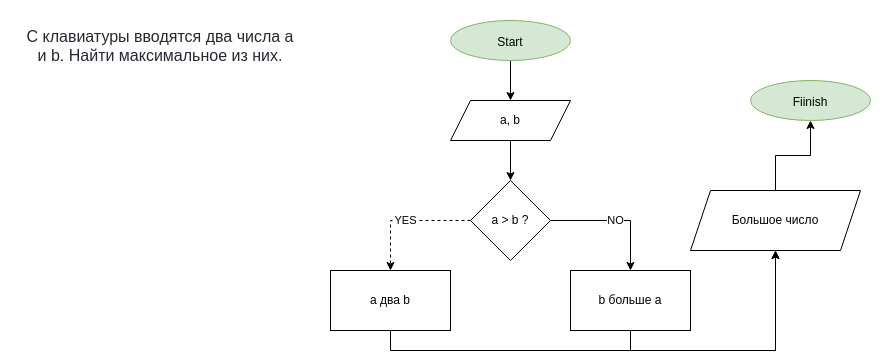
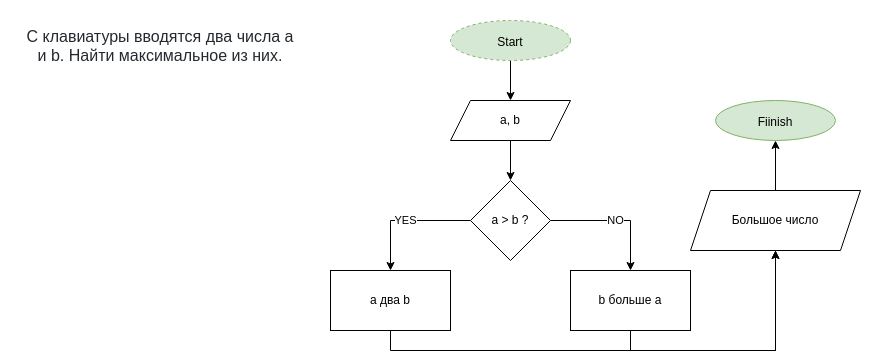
node "Start": style solid -> dashed
node "Fiinish": moved (811, 101) -> (776, 121)
edge "a > b ?" -> "a два b": style dashed -> solid
